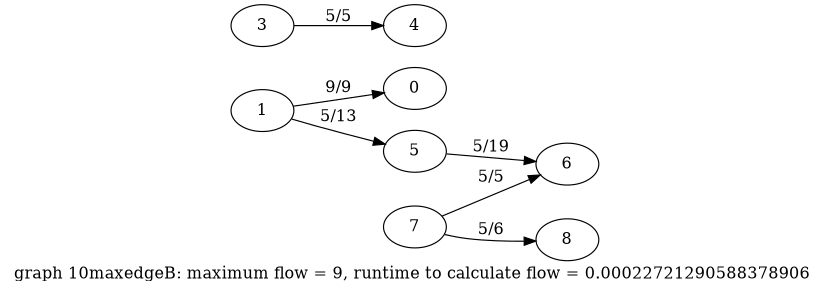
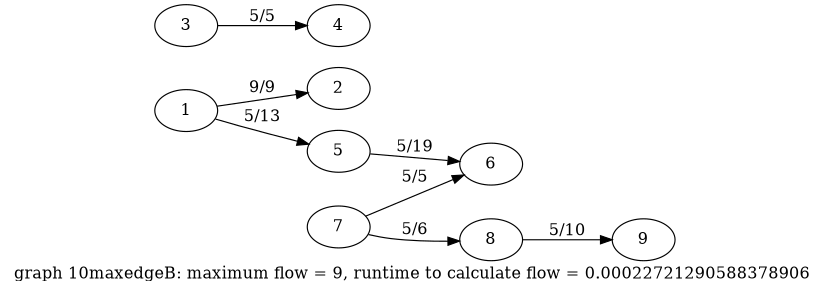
node "0": label "0" -> "2"
node "9": added
